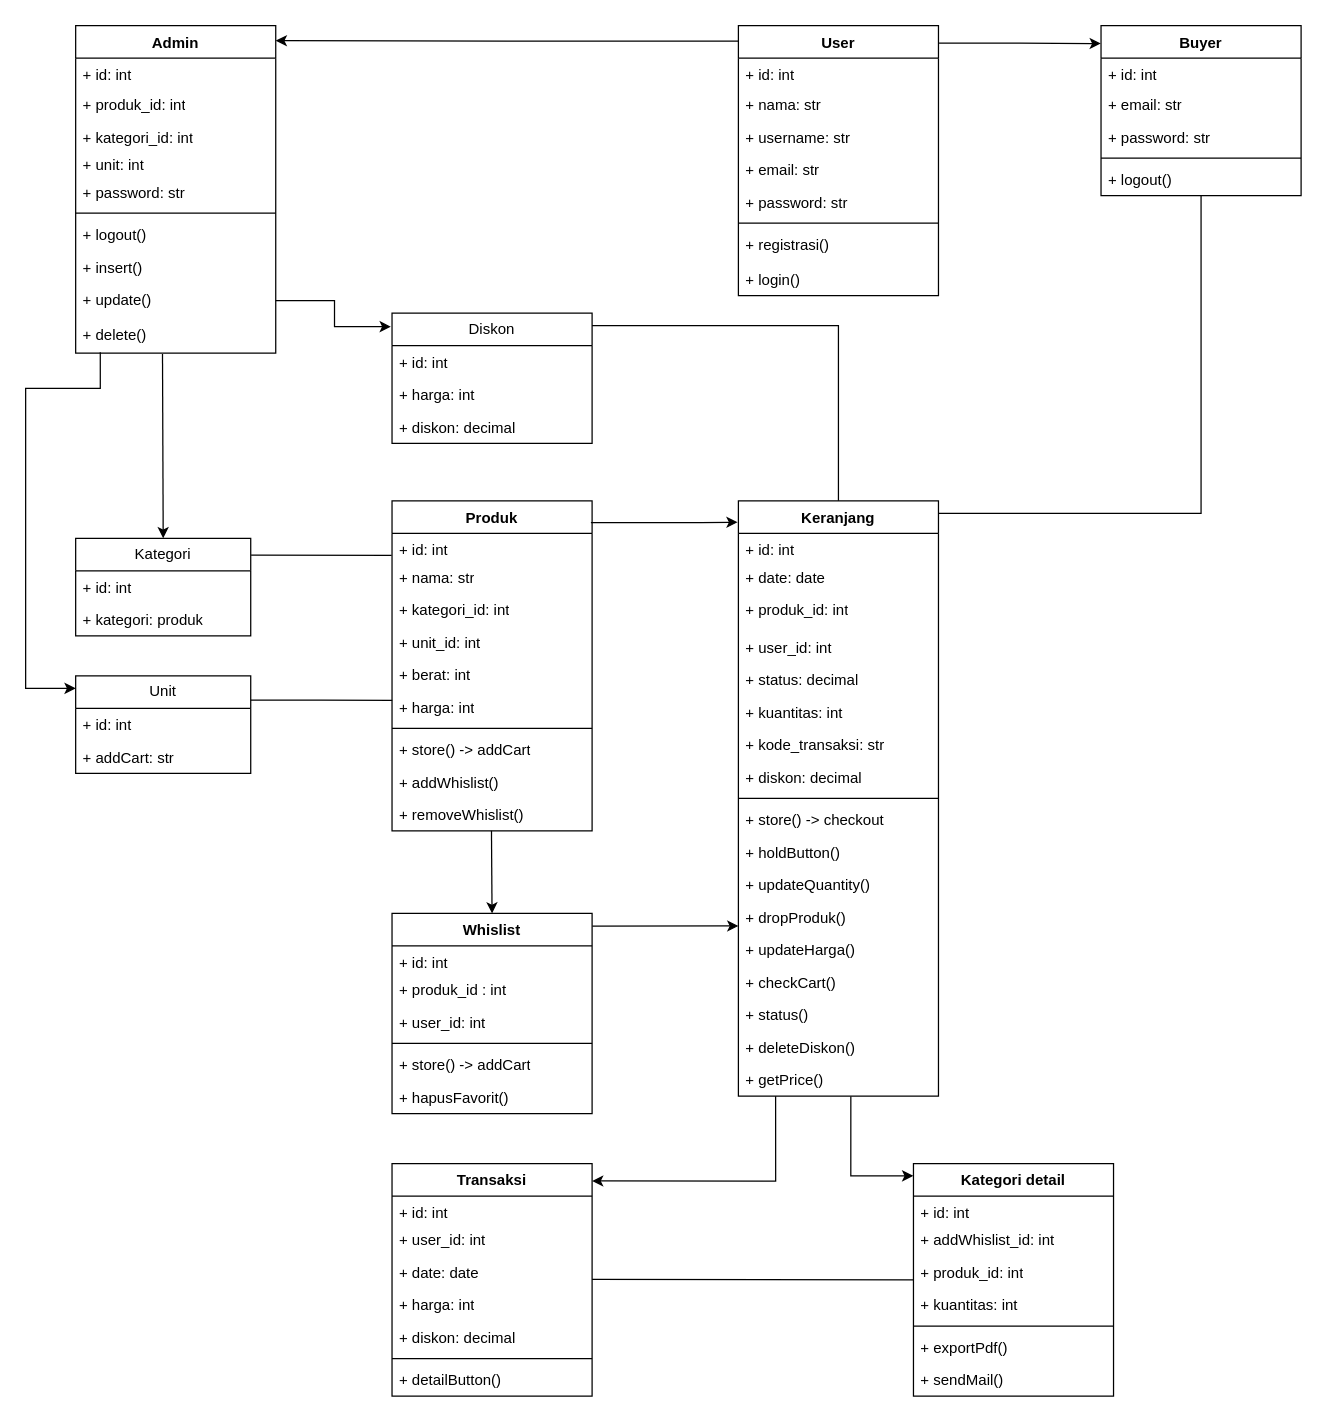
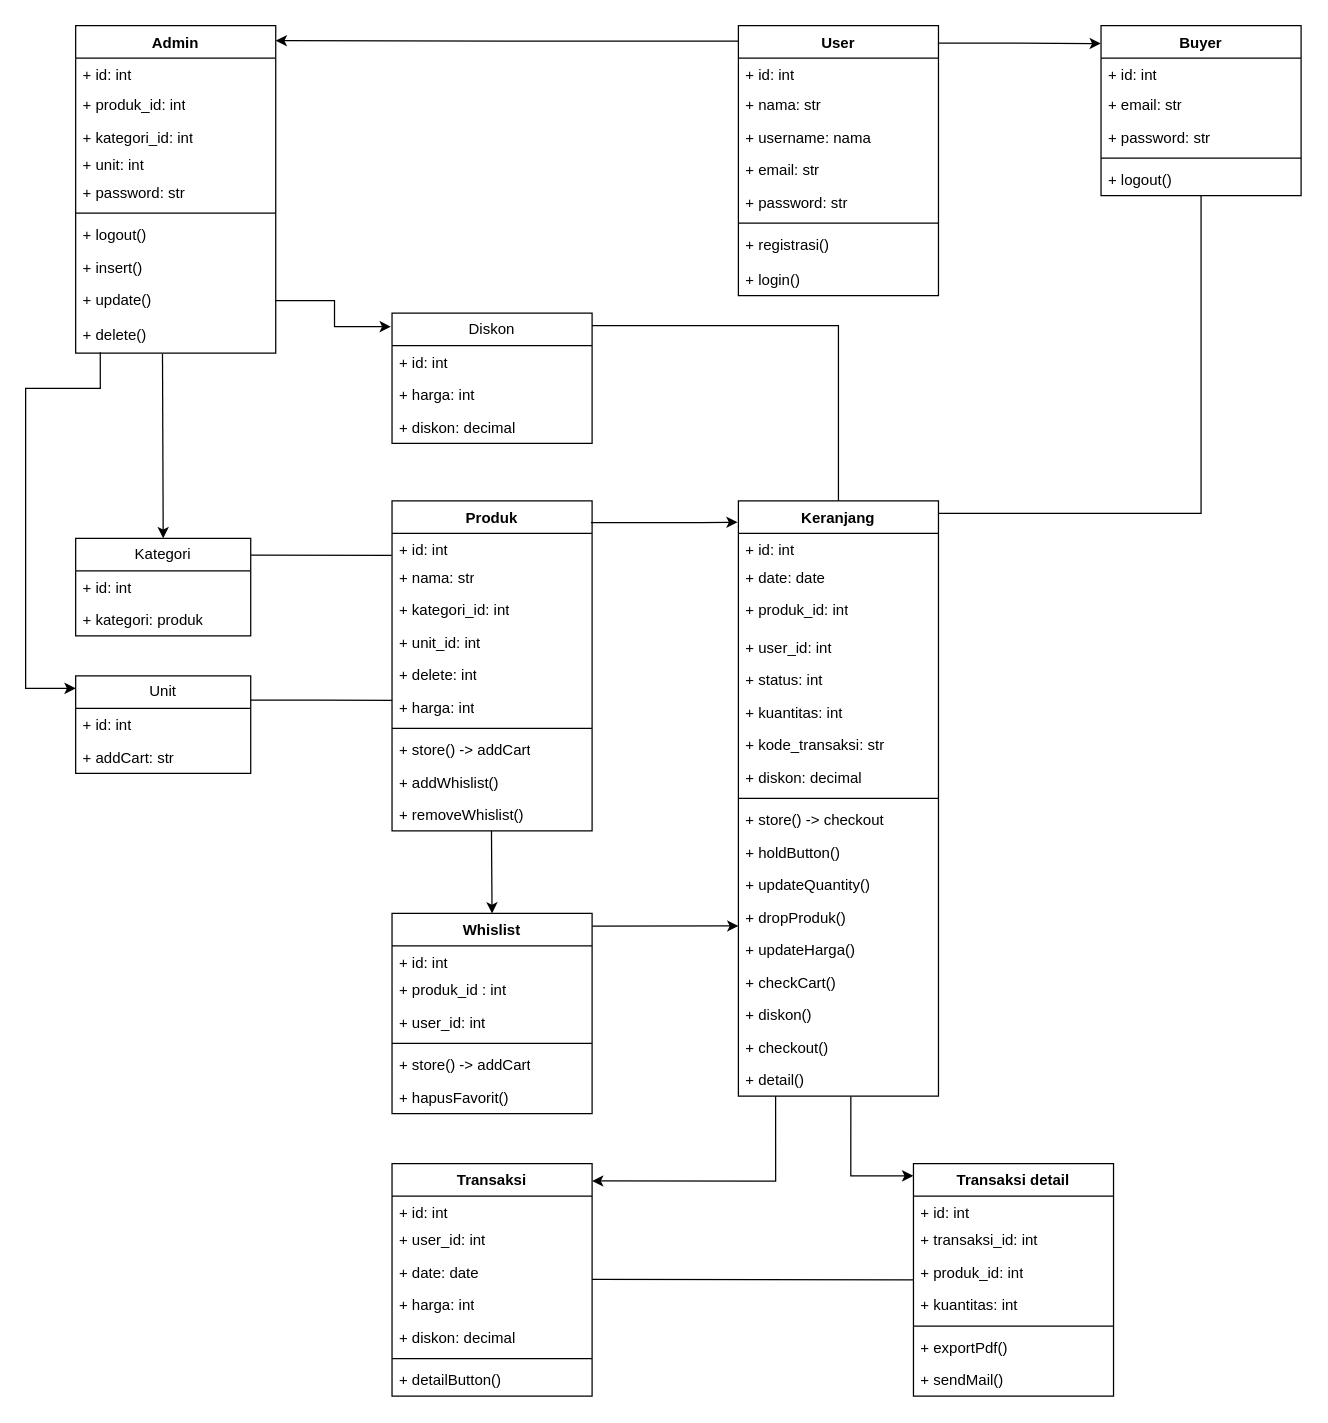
node "+ username: str": label "+ username: str" -> "+ username: nama"
node "+ berat: int": label "+ berat: int" -> "+ delete: int"
node "+ status: decimal": label "+ status: decimal" -> "+ status: int"
node "+ status()": label "+ status()" -> "+ diskon()"
node "+ deleteDiskon()": label "+ deleteDiskon()" -> "+ checkout()"
node "+ getPrice()": label "+ getPrice()" -> "+ detail()"
node "Kategori detail": label "Kategori detail" -> "Transaksi detail"
node "+ addWhislist_id: int": label "+ addWhislist_id: int" -> "+ transaksi_id: int"
